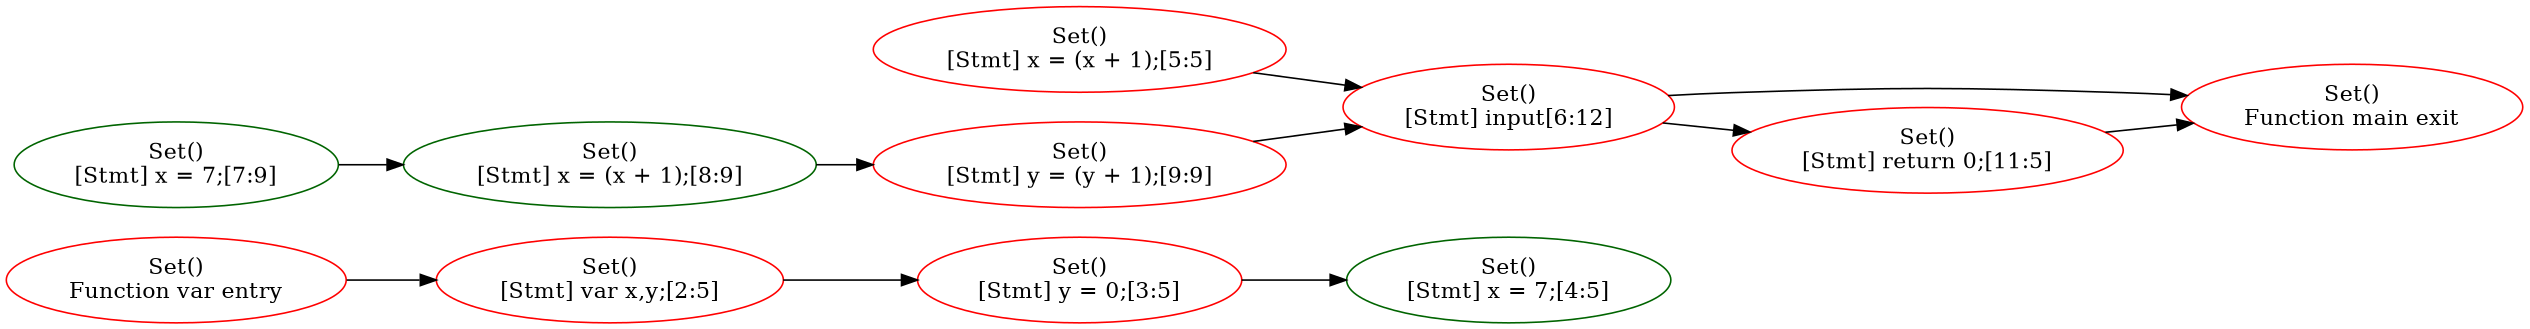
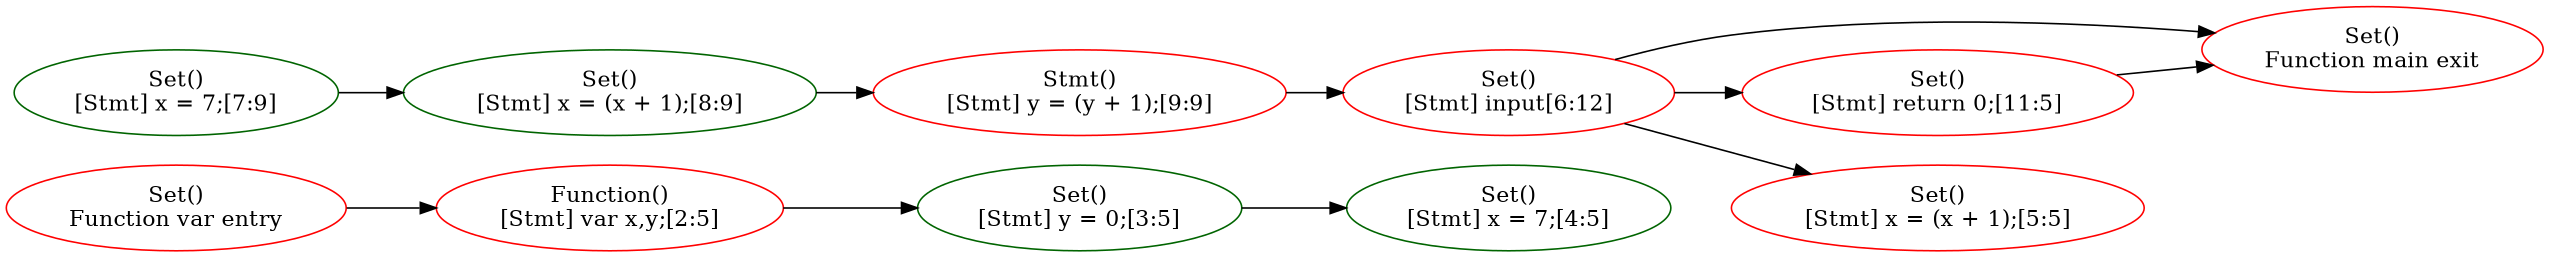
edge "Set() [Stmt] x = (x + 1);[5:5]" -> "Set() [Stmt] input[6:12]": reversed
node "Set() [Stmt] y = (y + 1);[9:9]": label "Set() [Stmt] y = (y + 1);[9:9]" -> "Stmt() [Stmt] y = (y + 1);[9:9]"
node "Set() [Stmt] var x,y;[2:5]": label "Set() [Stmt] var x,y;[2:5]" -> "Function() [Stmt] var x,y;[2:5]"
node "Set() [Stmt] y = 0;[3:5]": color red -> darkgreen
